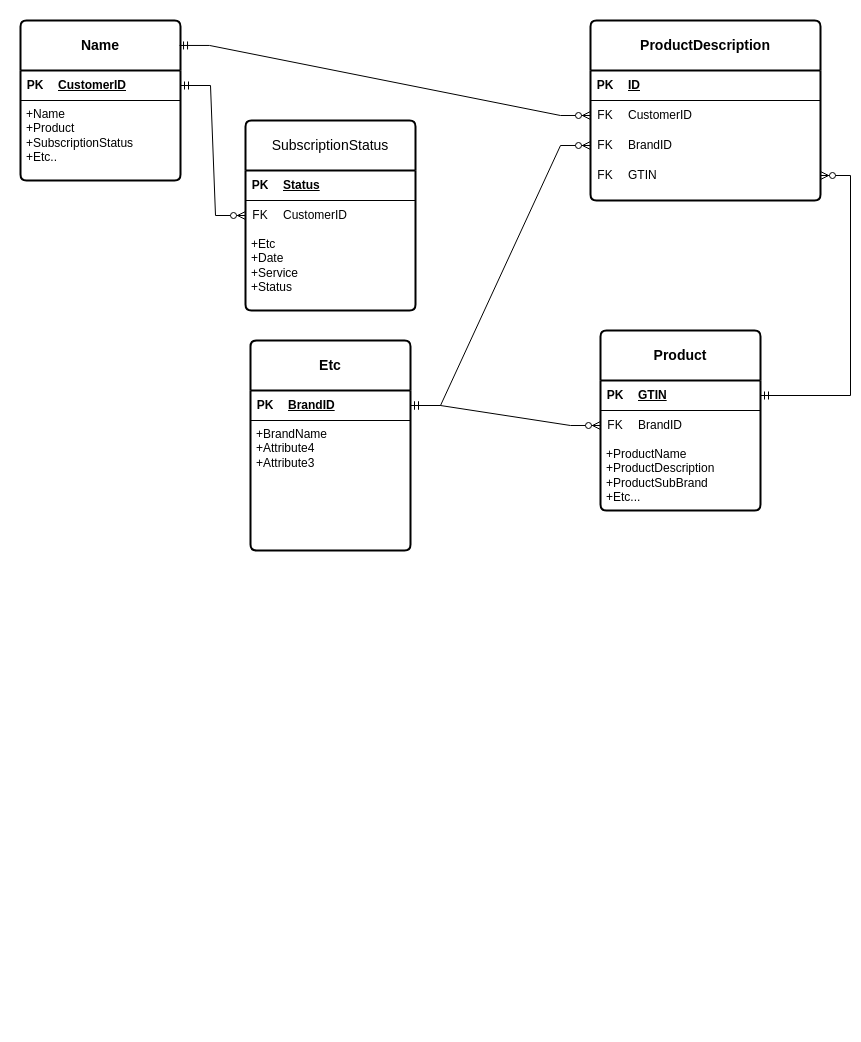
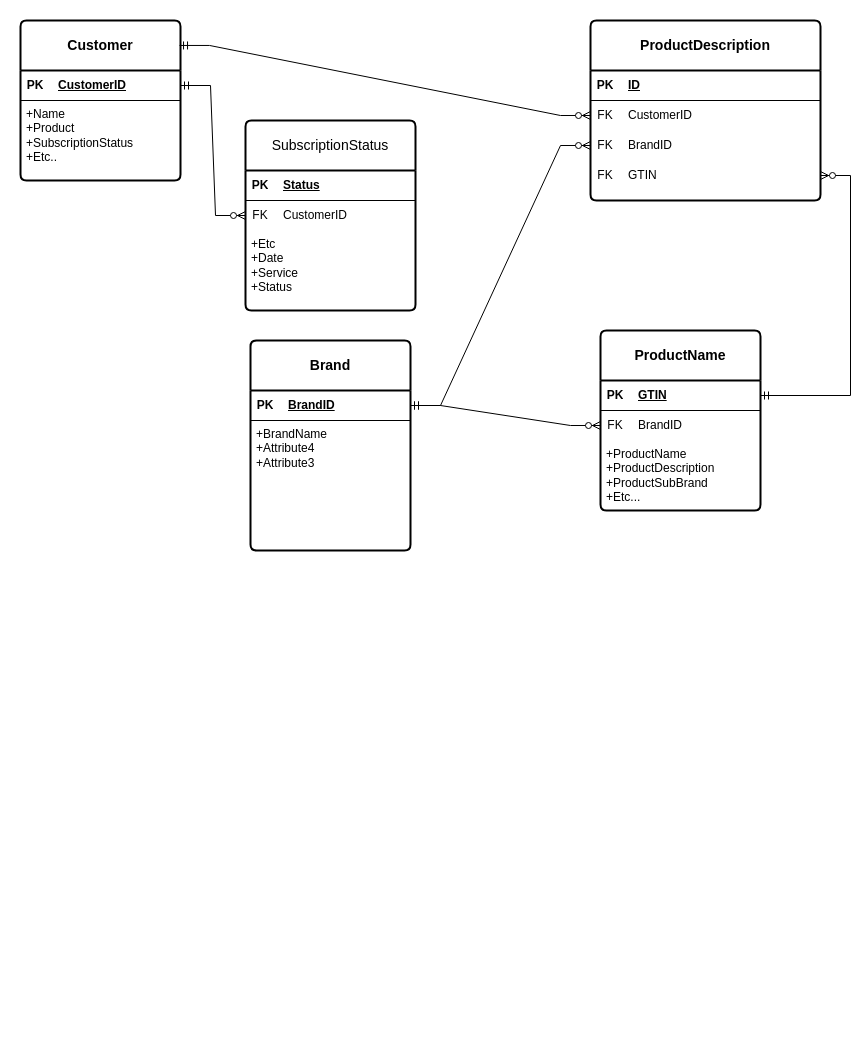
node "Name": label "Name" -> "Customer"
node "Product": label "Product" -> "ProductName"
node "Etc": label "Etc" -> "Brand"
